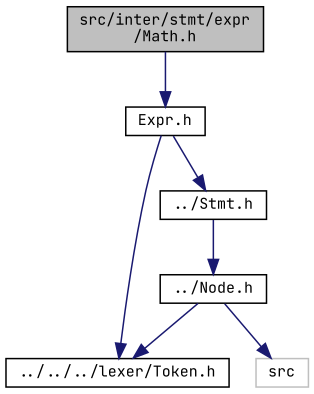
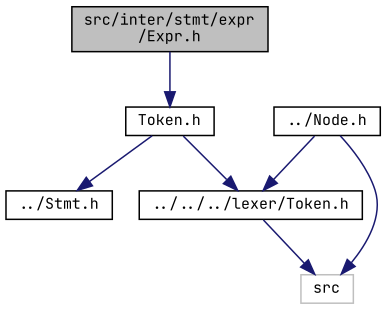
node "src/inter/stmt/expr /Math.h": label "src/inter/stmt/expr /Math.h" -> "src/inter/stmt/expr /Expr.h"
node "Expr.h": label "Expr.h" -> "Token.h"
edge "../Stmt.h" -> "../Node.h": removed
edge "../../../lexer/Token.h" -> "src": added
